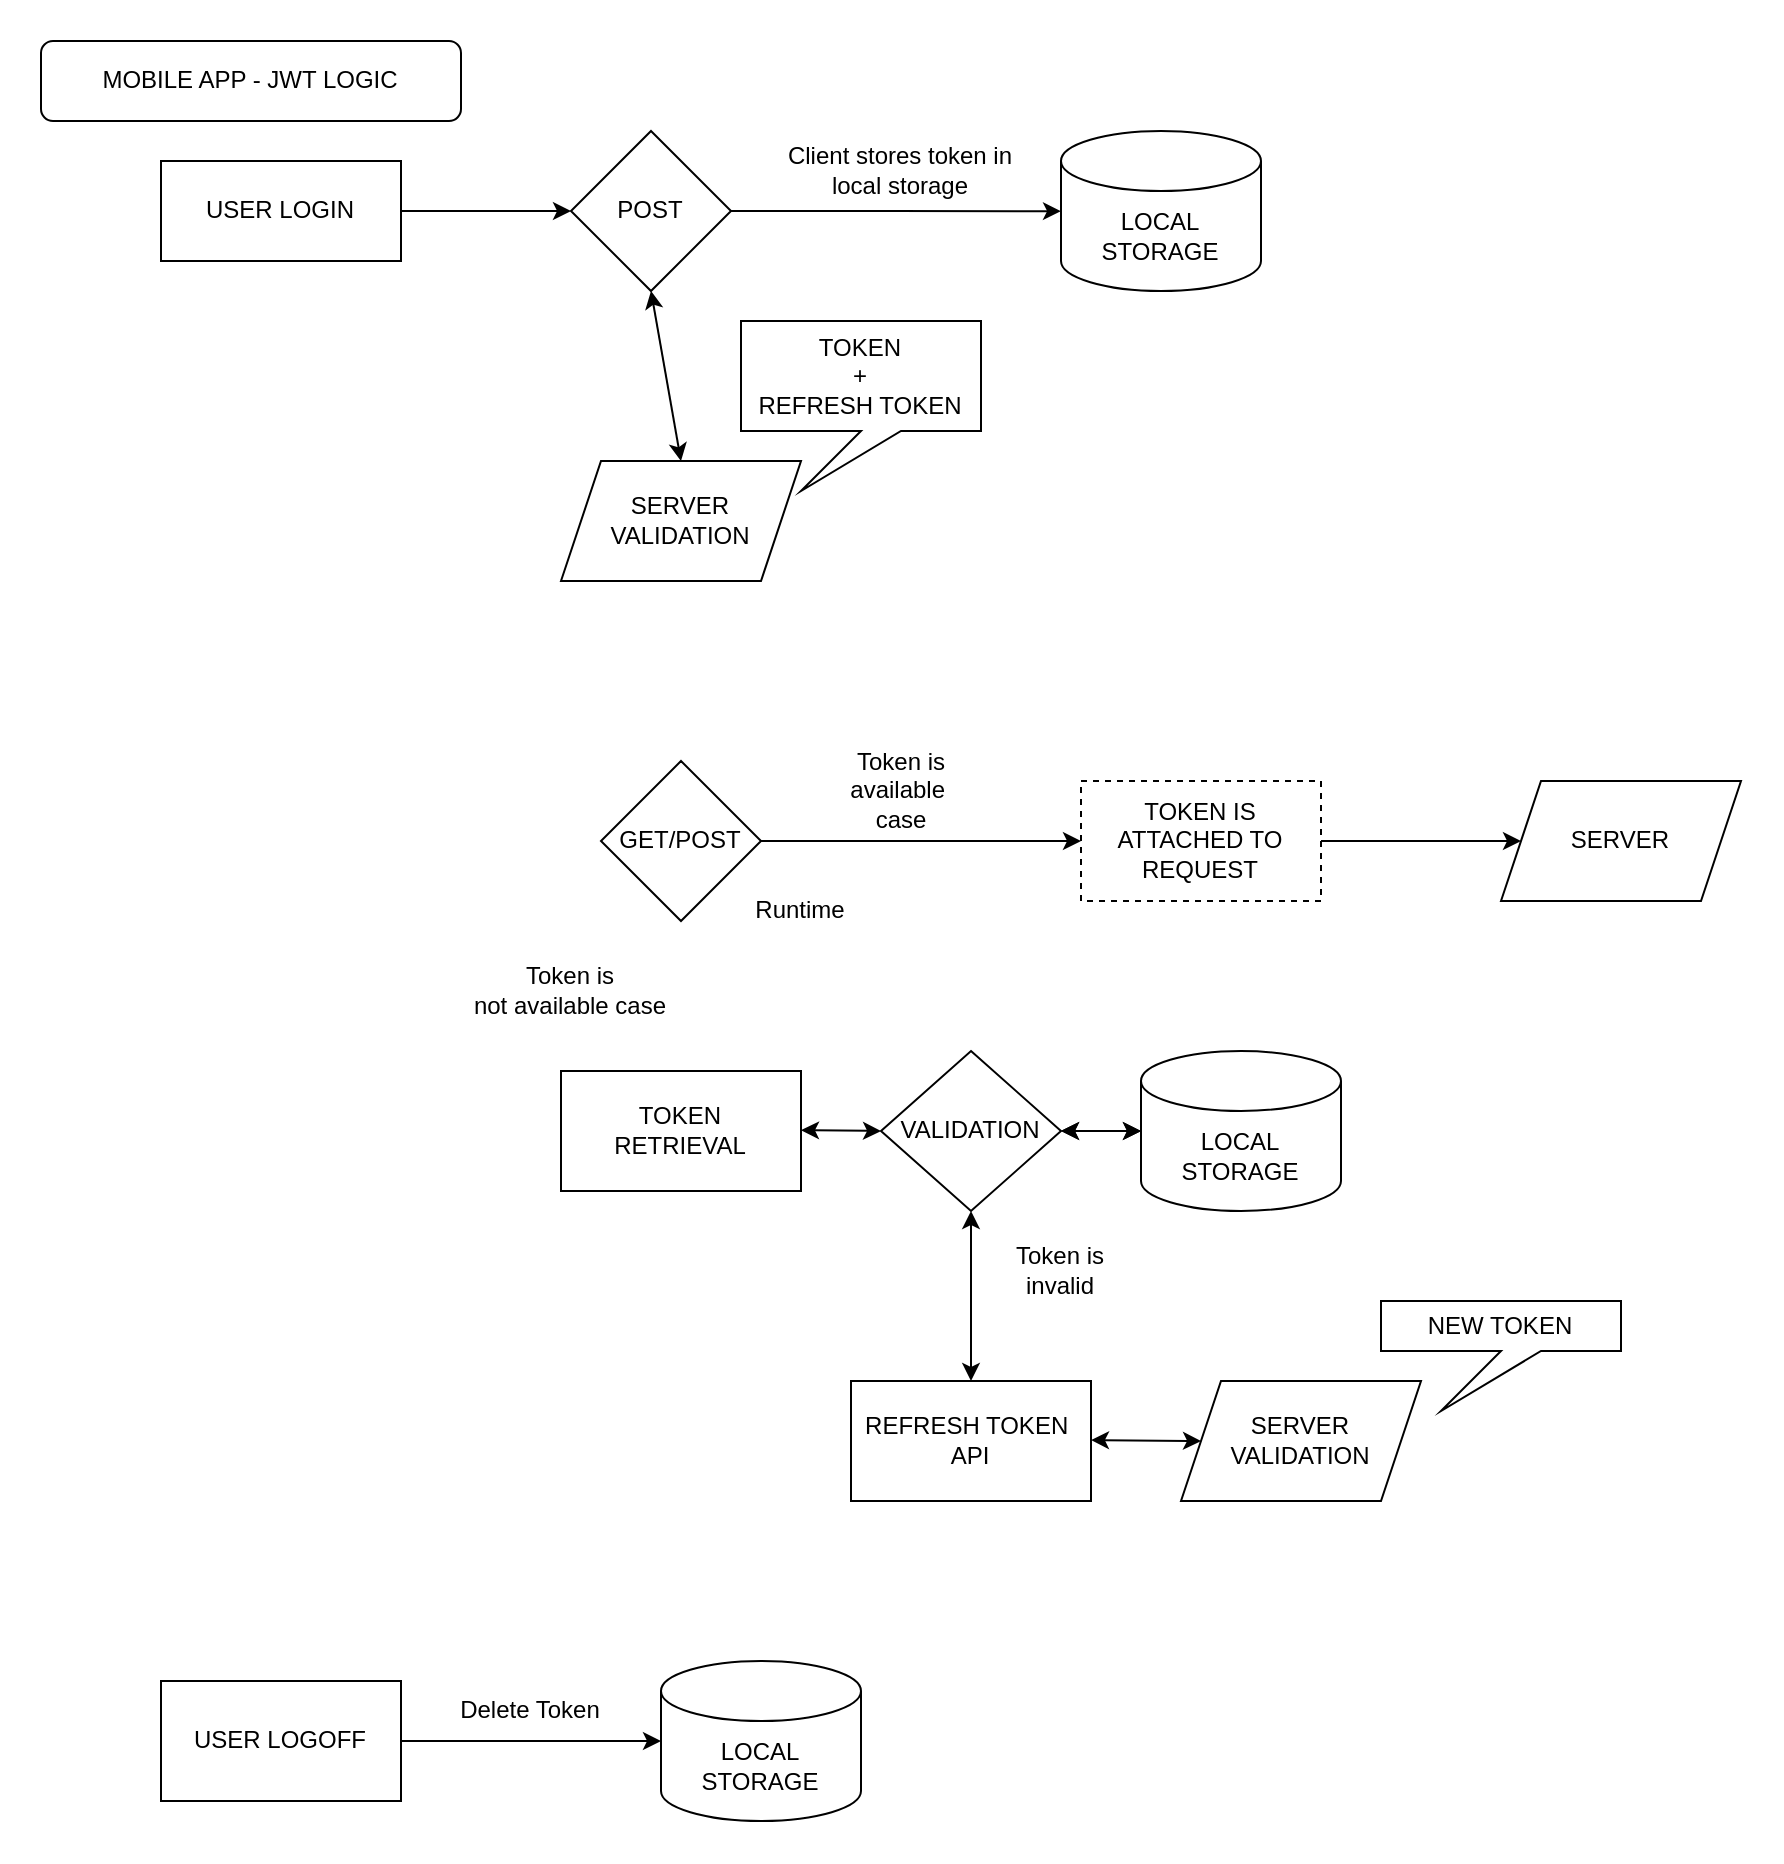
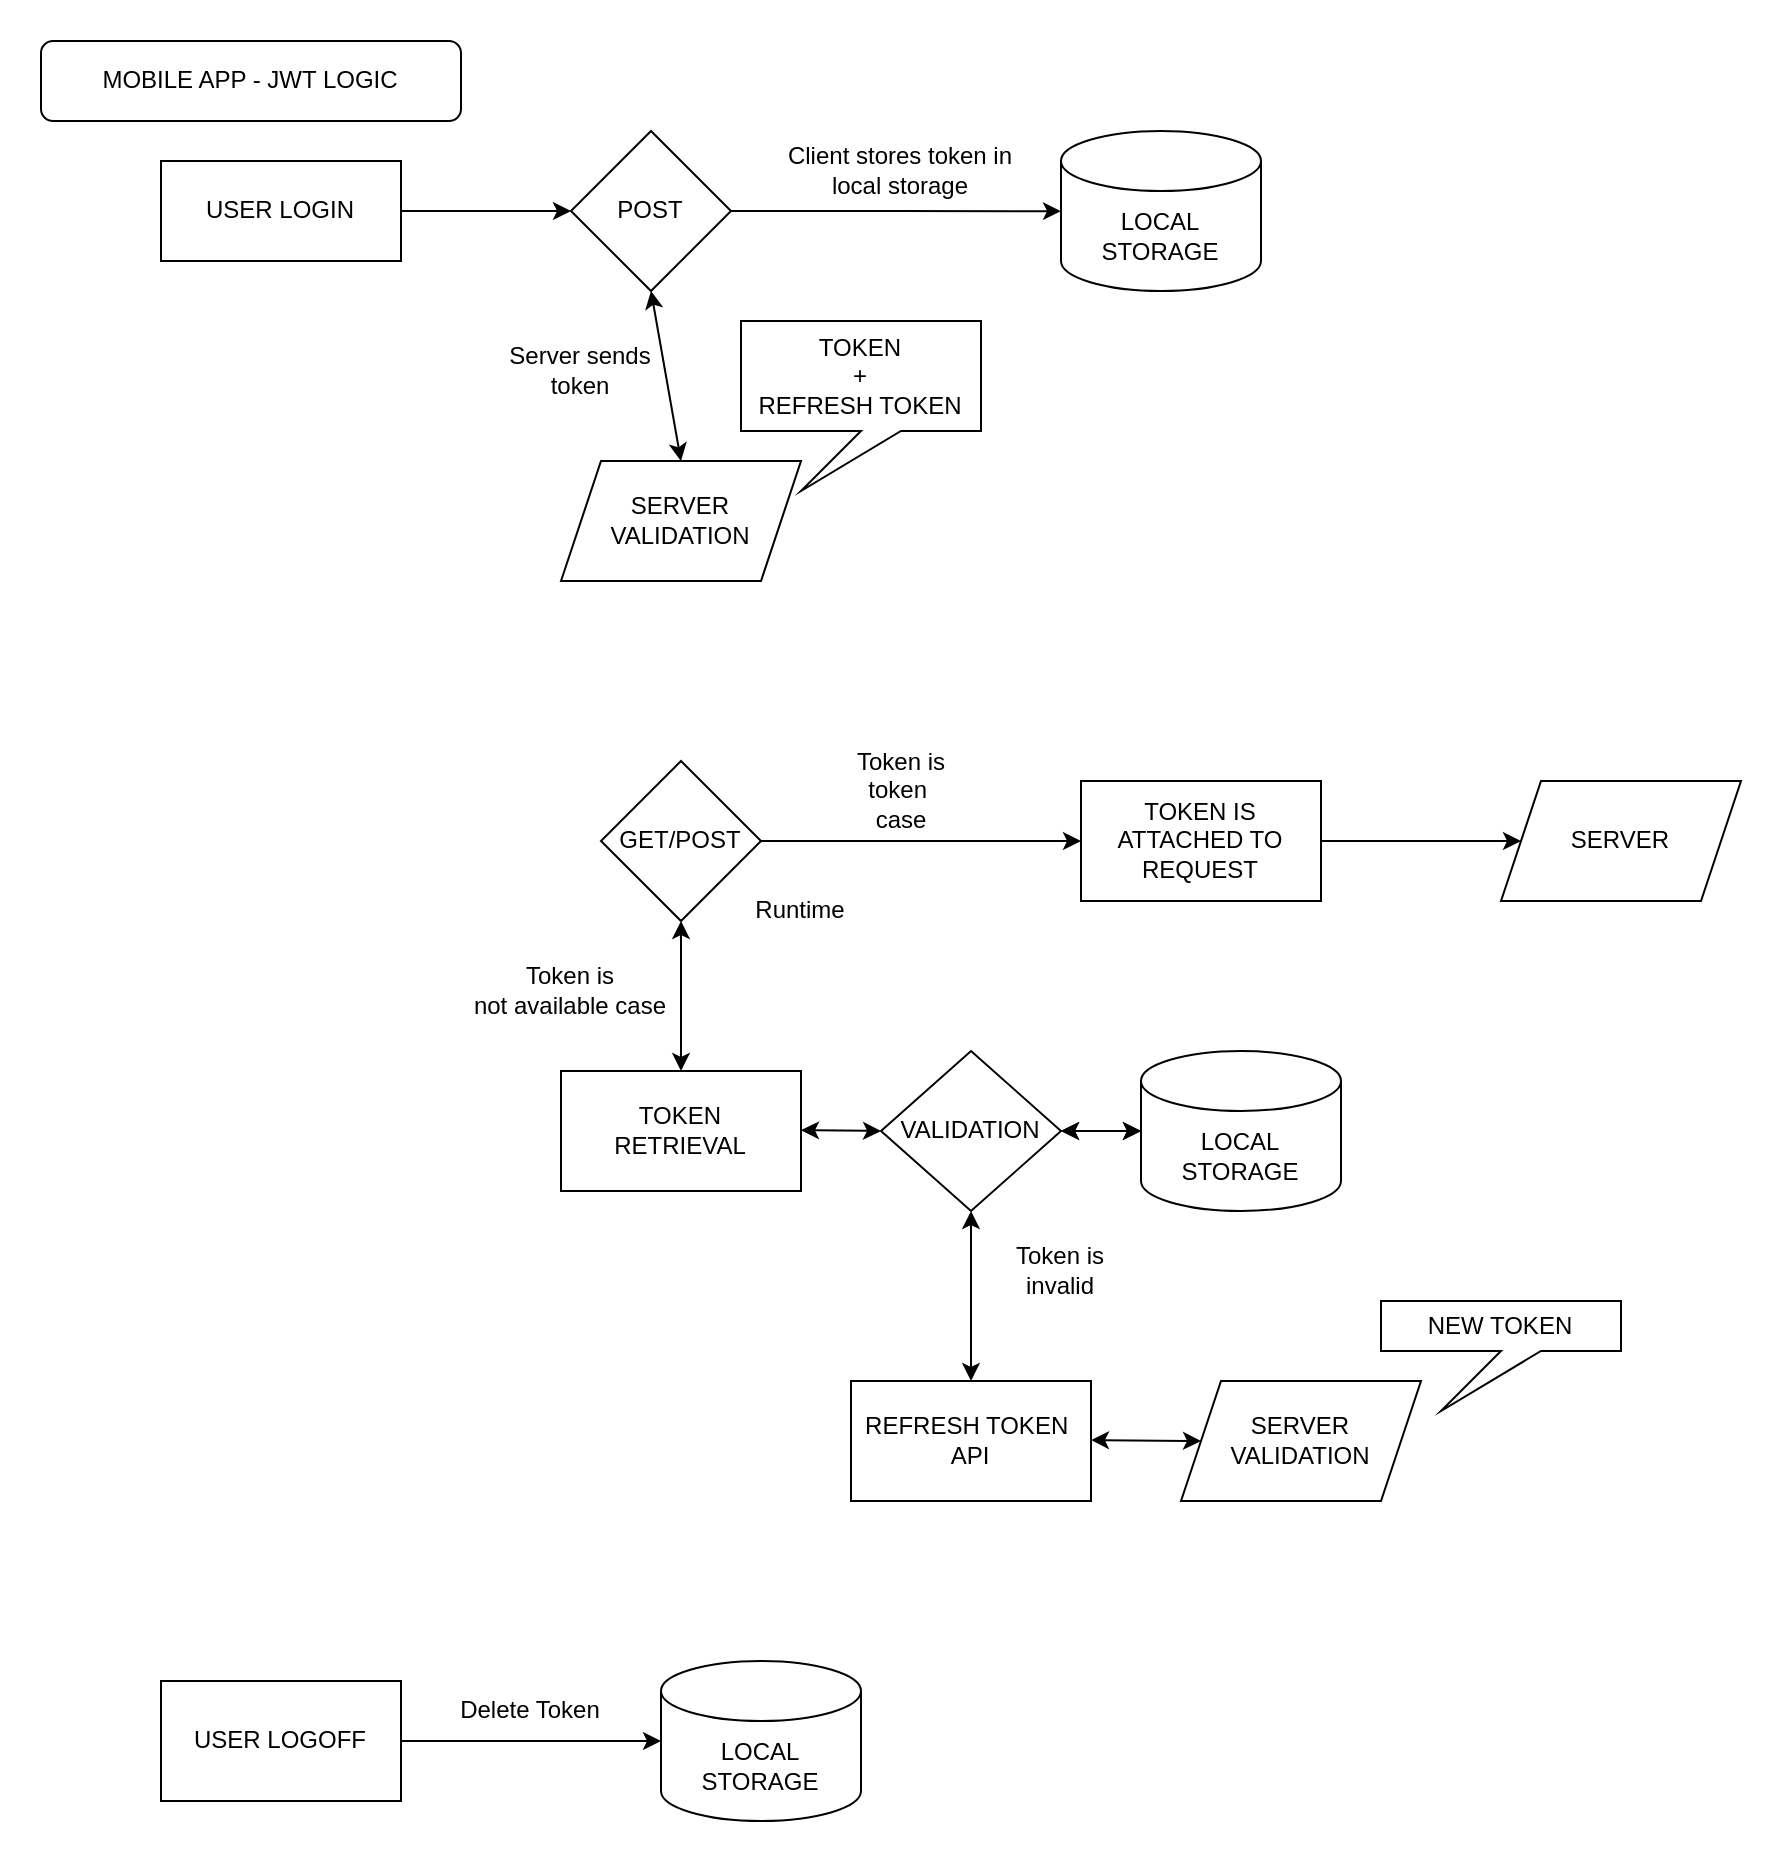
node "Server sends token": added
node "Token is available case": label "Token is available case" -> "Token is token case"
node "TOKEN IS ATTACHED TO REQUEST": style dashed -> solid
edge "GET/POST" -- "TOKEN RETRIEVAL": added
